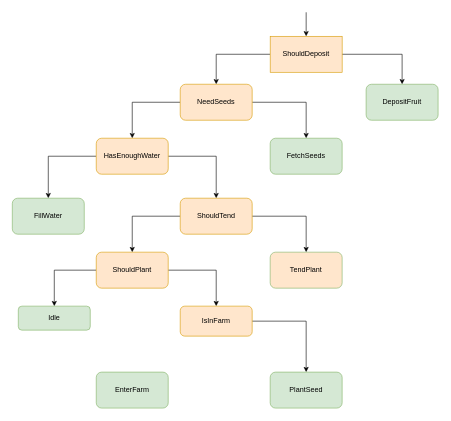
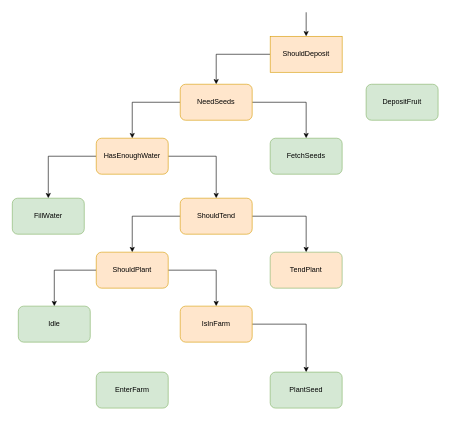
edge "ShouldDeposit" -> "DepositFruit": removed
node "Idle": size 72x24 -> 72x36
node "IsInFarm": size 72x30 -> 72x36
